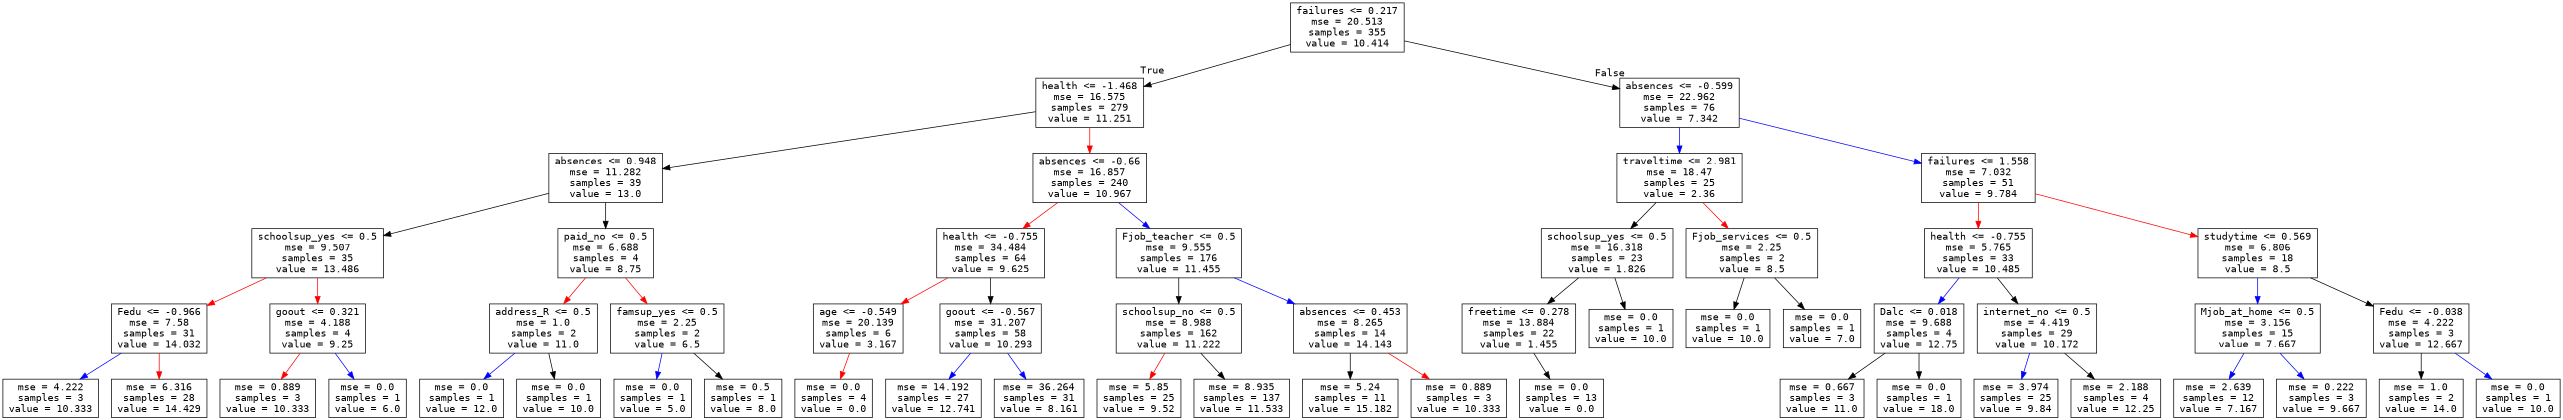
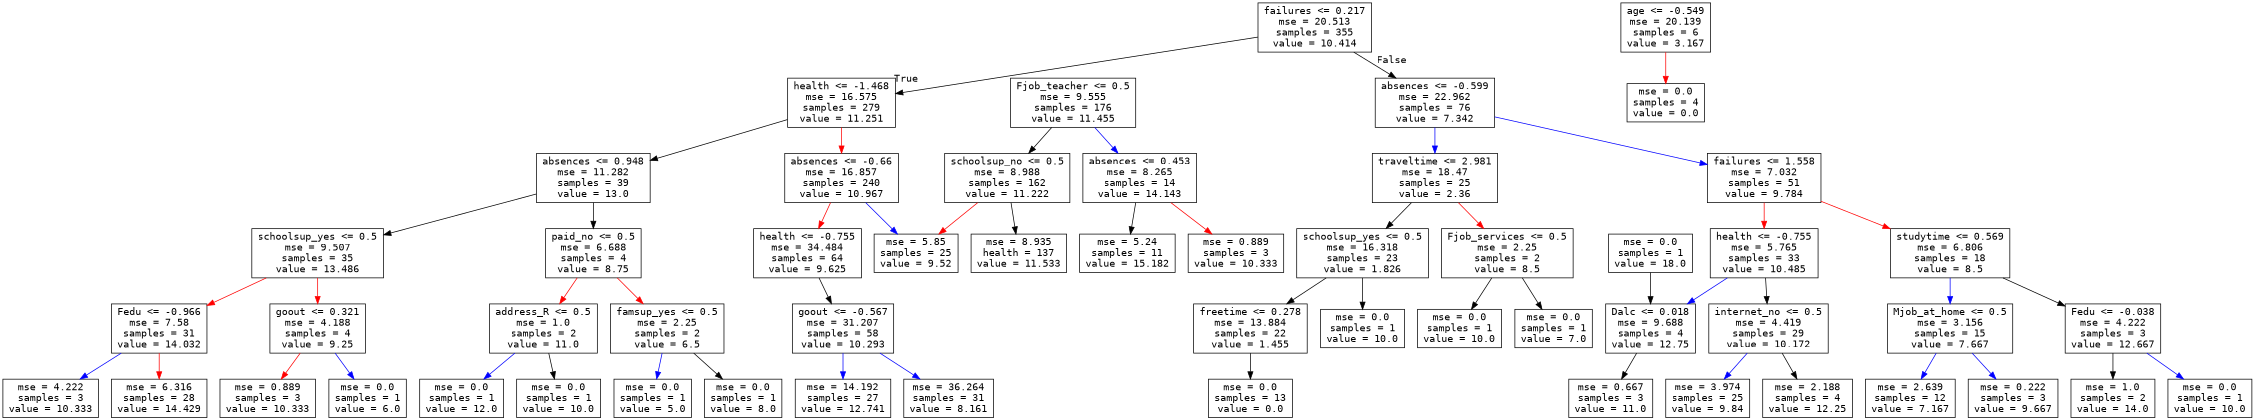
edge "absences <= -0.66 mse = 16.857 samples = 240 value = 10.967" -> "Fjob_teacher <= 0.5 mse = 9.555 samples = 176 value = 11.455": now "absences <= -0.66 mse = 16.857 samples = 240 value = 10.967" -> "mse = 5.85 samples = 25 value = 9.52"
edge "health <= -0.755 mse = 34.484 samples = 64 value = 9.625" -> "age <= -0.549 mse = 20.139 samples = 6 value = 3.167": removed
edge "Dalc <= 0.018 mse = 9.688 samples = 4 value = 12.75" -> "mse = 0.0 samples = 1 value = 18.0": reversed
node "mse = 0.5 samples = 1 value = 8.0": label "mse = 0.5 samples = 1 value = 8.0" -> "mse = 0.0 samples = 1 value = 8.0"
node "mse = 8.935 samples = 137 value = 11.533": label "mse = 8.935 samples = 137 value = 11.533" -> "mse = 8.935 health = 137 value = 11.533"
